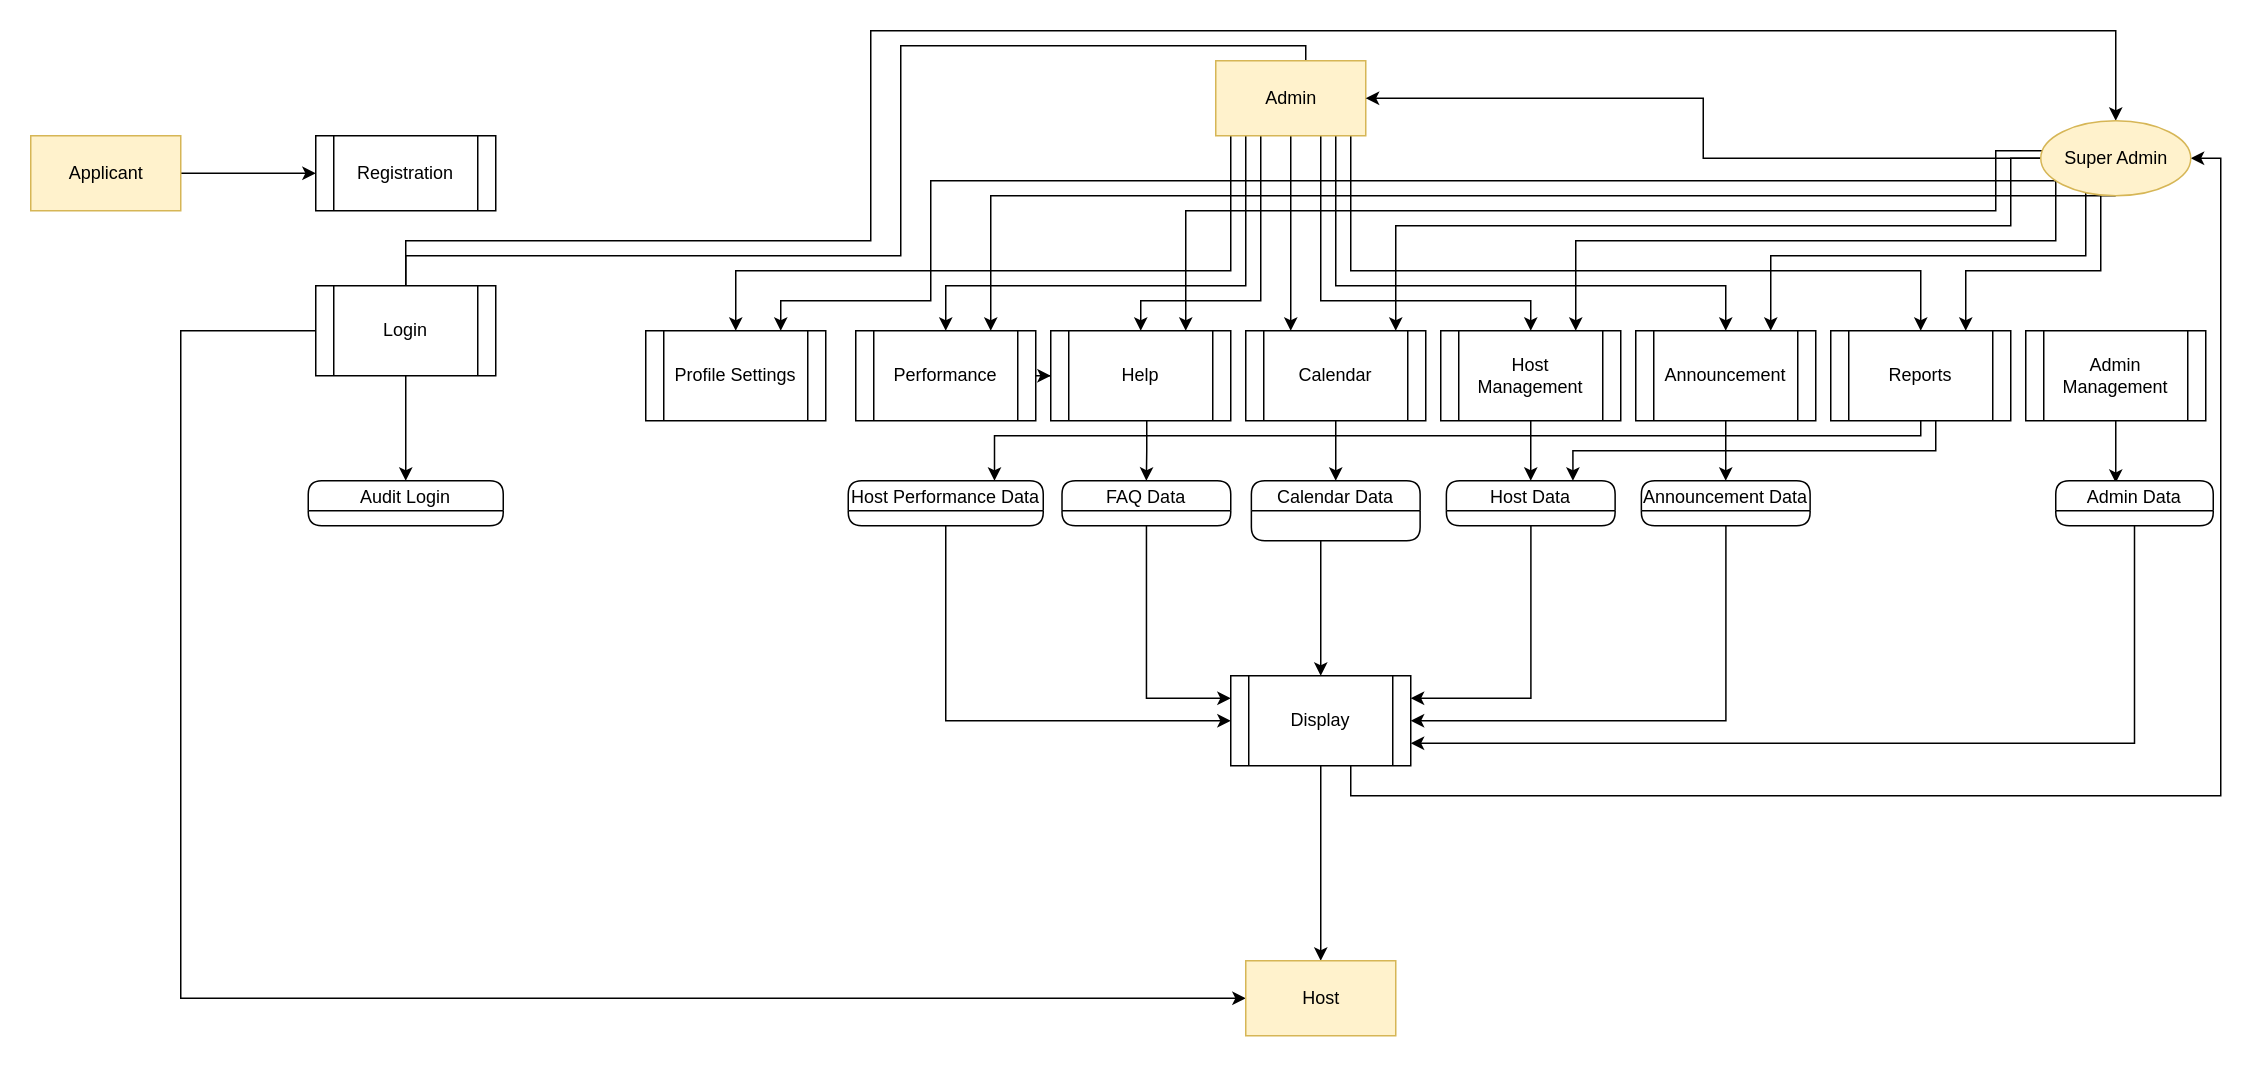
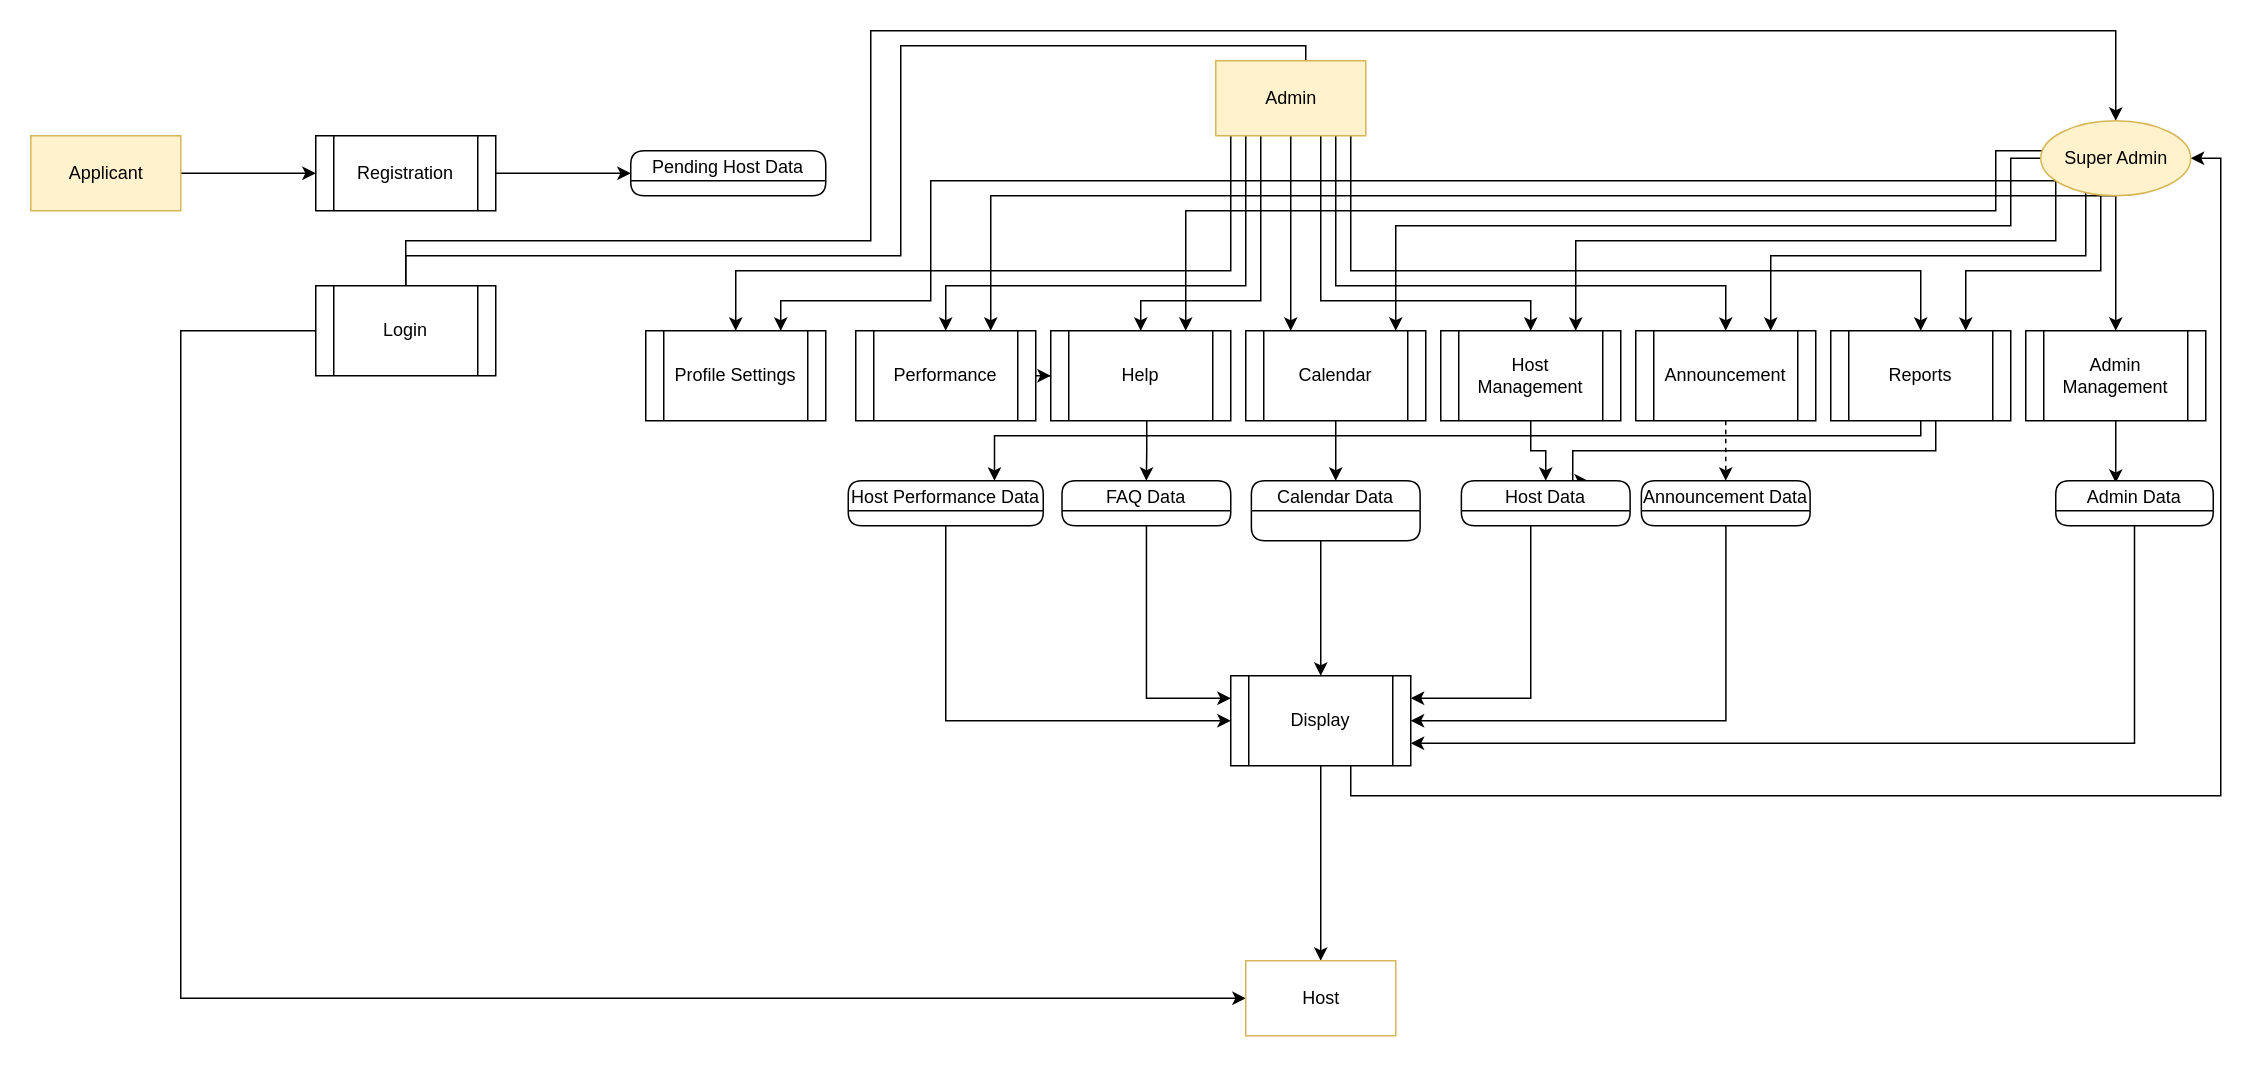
edge "Super Admin" -> "Admin": now "Super Admin" -> "Admin Management"
edge "Registration" -> "Pending Host Data": added
node "Pending Host Data": added
edge "Login" -> "Audit Login": removed
edge "Announcement" -> "Announcement Data": style solid -> dashed
node "Audit Login": removed
node "Host Data": moved (1531, 503) -> (1546, 503)
node "Host": fillcolor #fff2cc -> #ffffff
